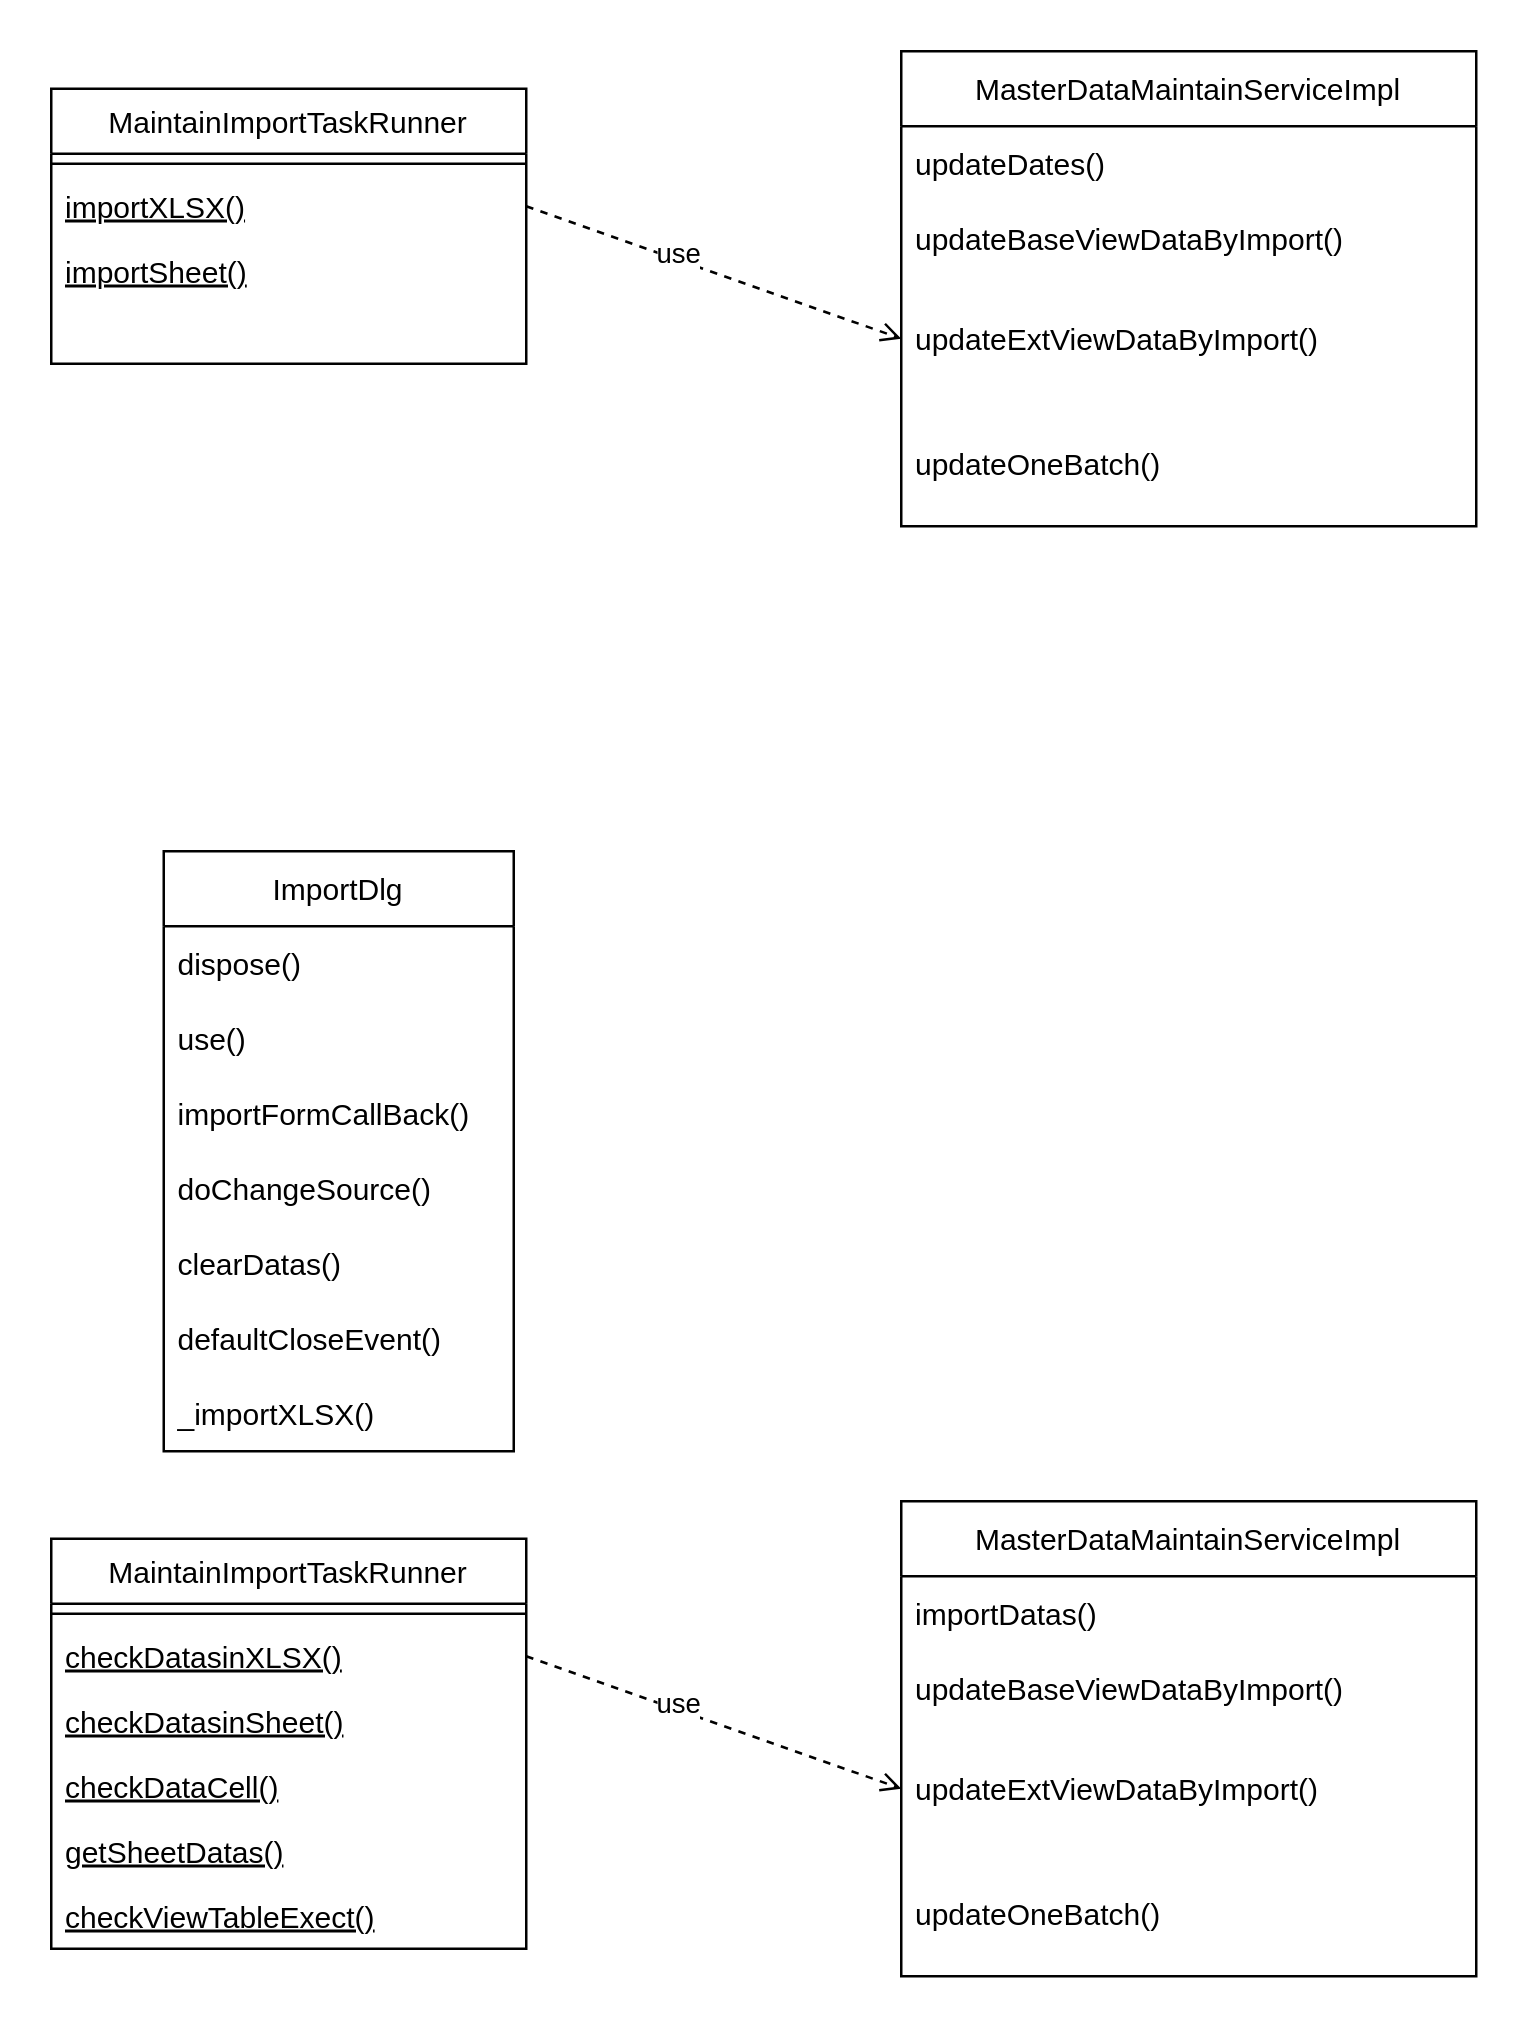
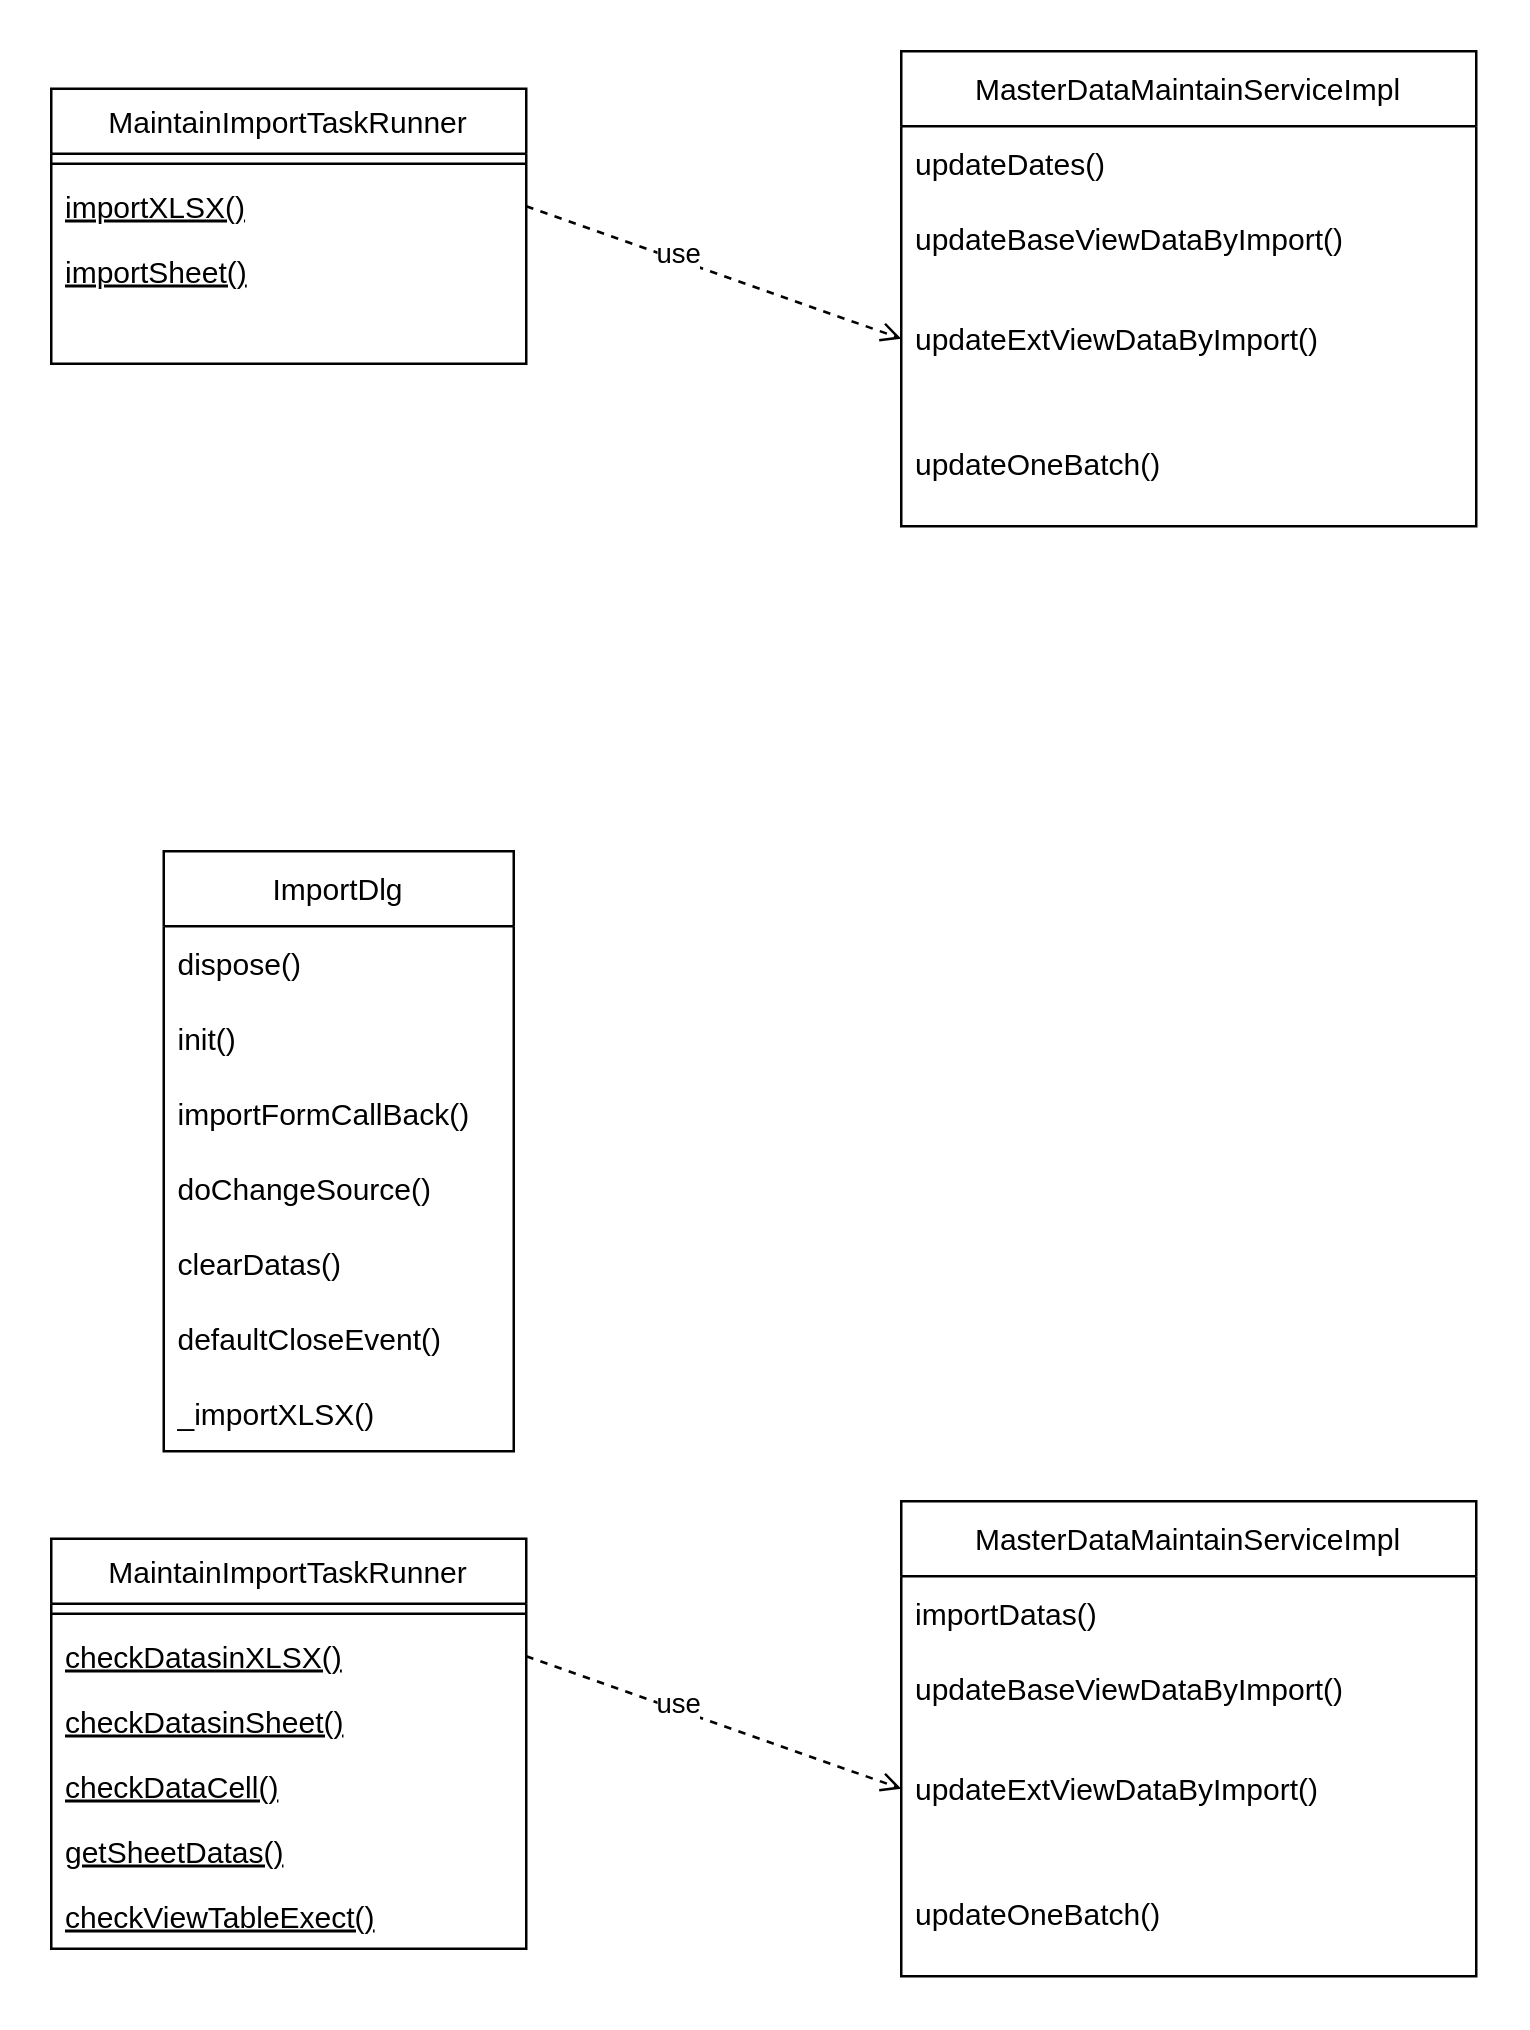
node "use()": label "use()" -> "init()"
